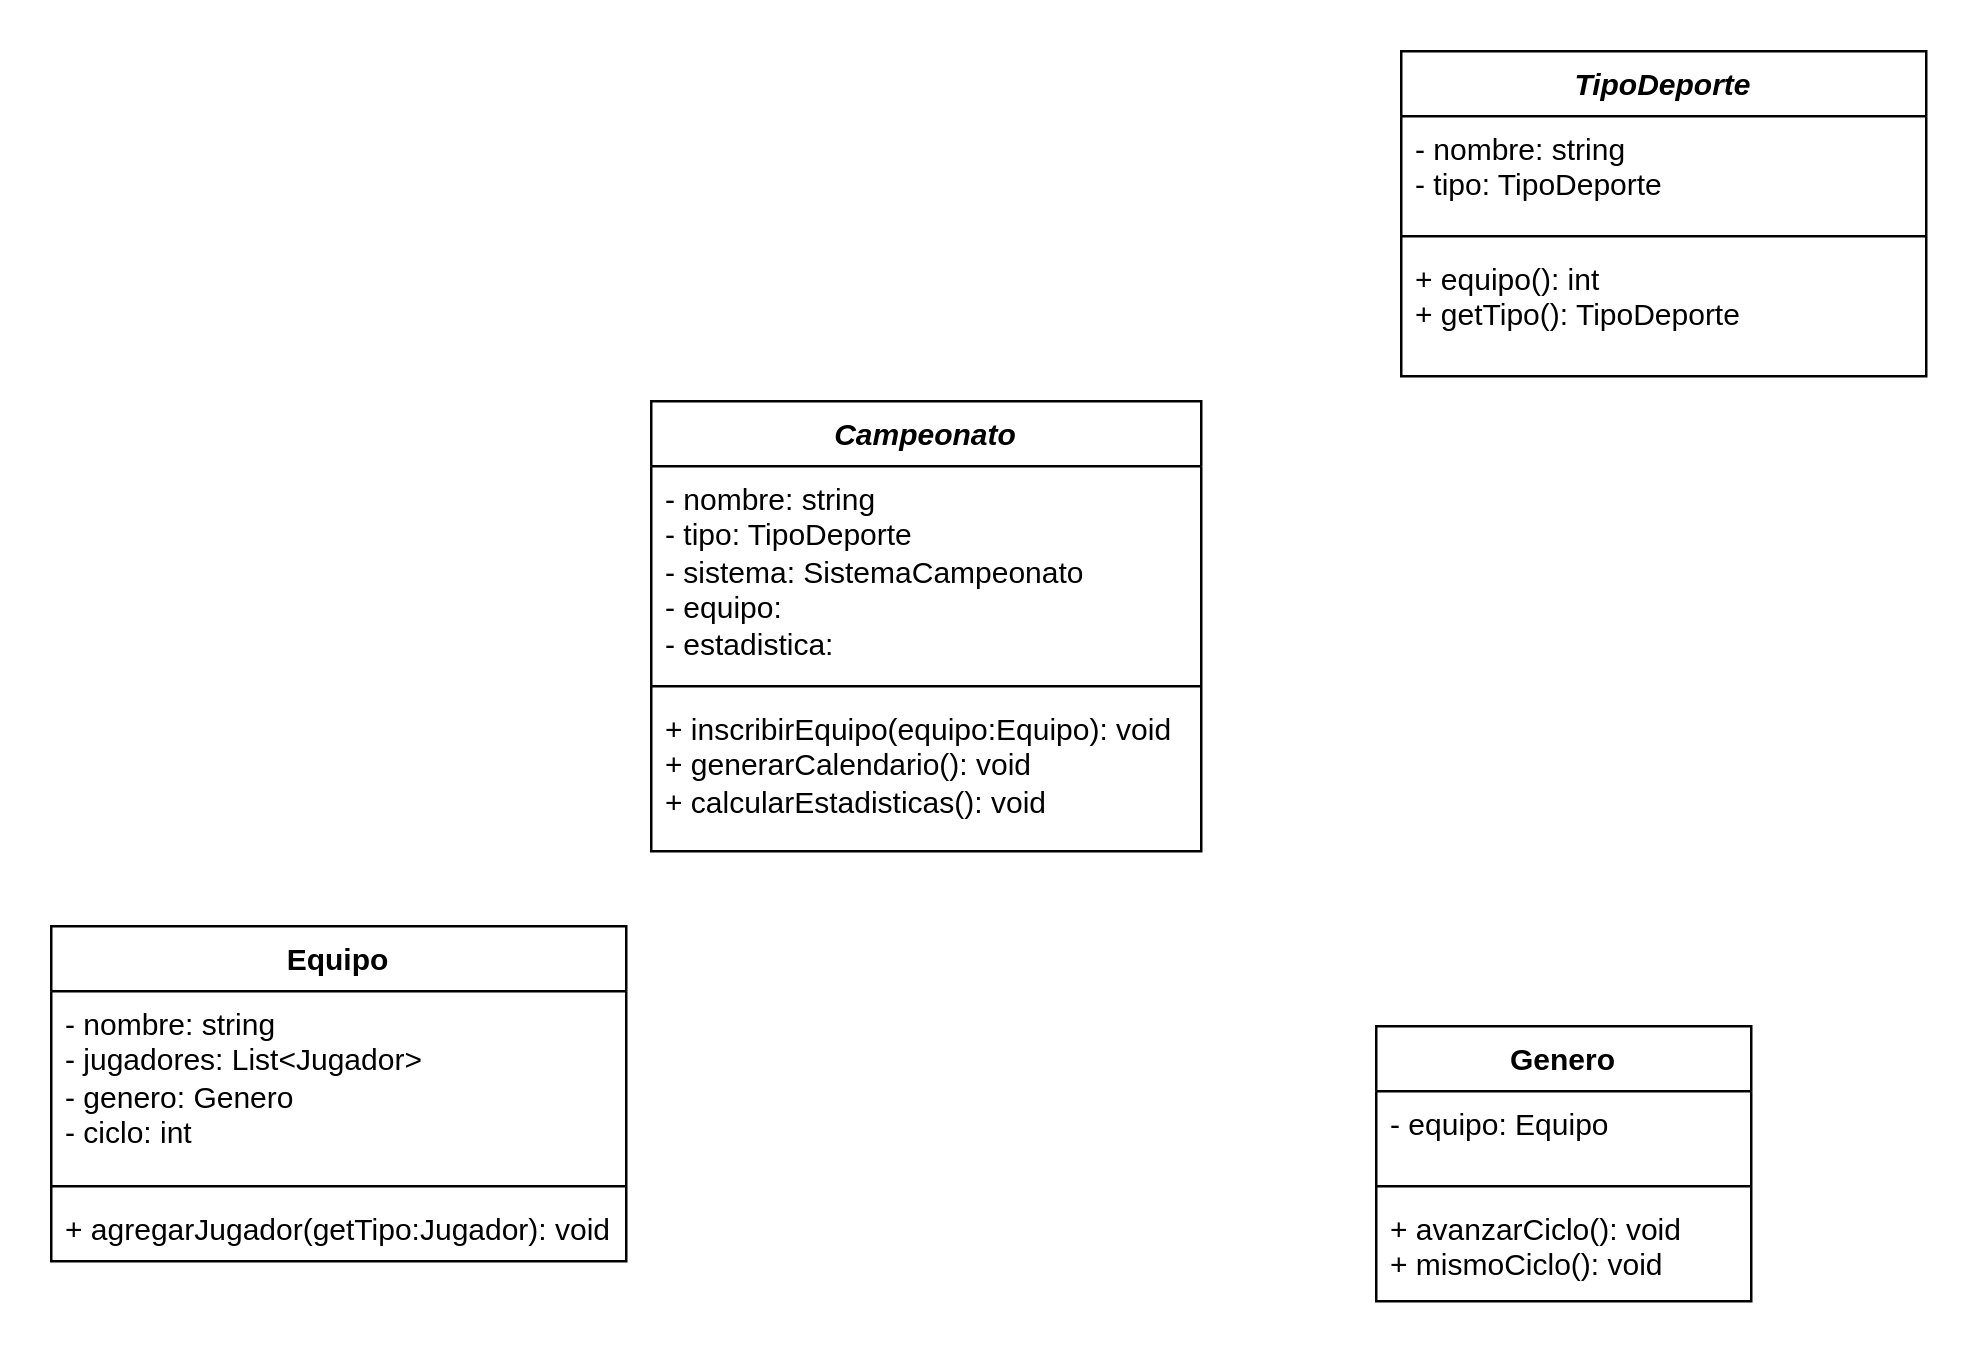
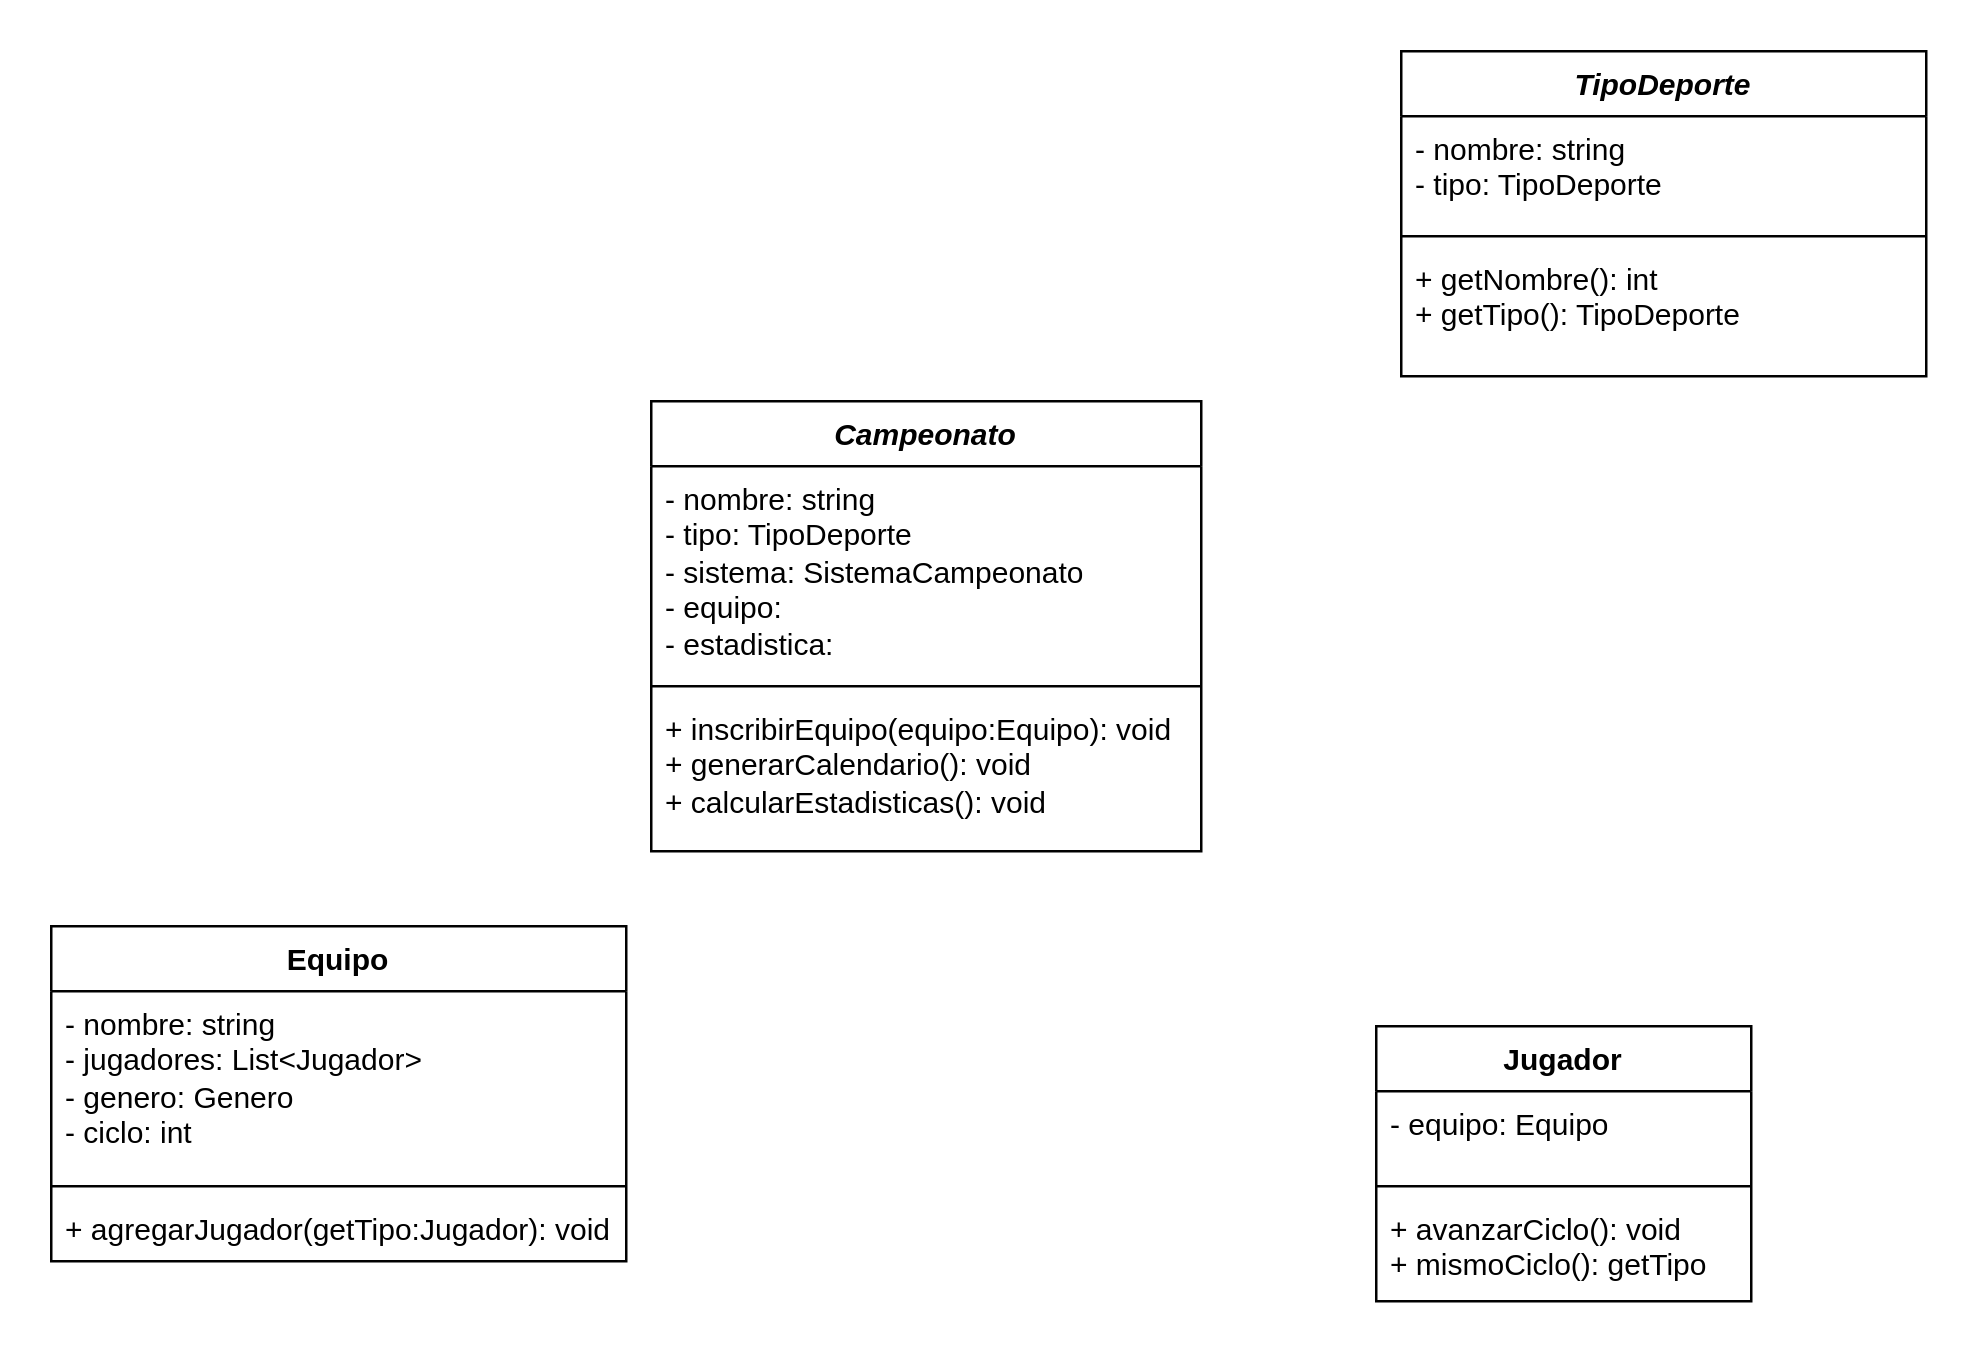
node "+ equipo(): int + getTipo(): TipoDeporte": label "+ equipo(): int + getTipo(): TipoDeporte" -> "+ getNombre(): int + getTipo(): TipoDeporte"
node "Genero": label "Genero" -> "Jugador"
node "+ avanzarCiclo(): void + mismoCiclo(): void": label "+ avanzarCiclo(): void + mismoCiclo(): void" -> "+ avanzarCiclo(): void + mismoCiclo(): getTipo"
